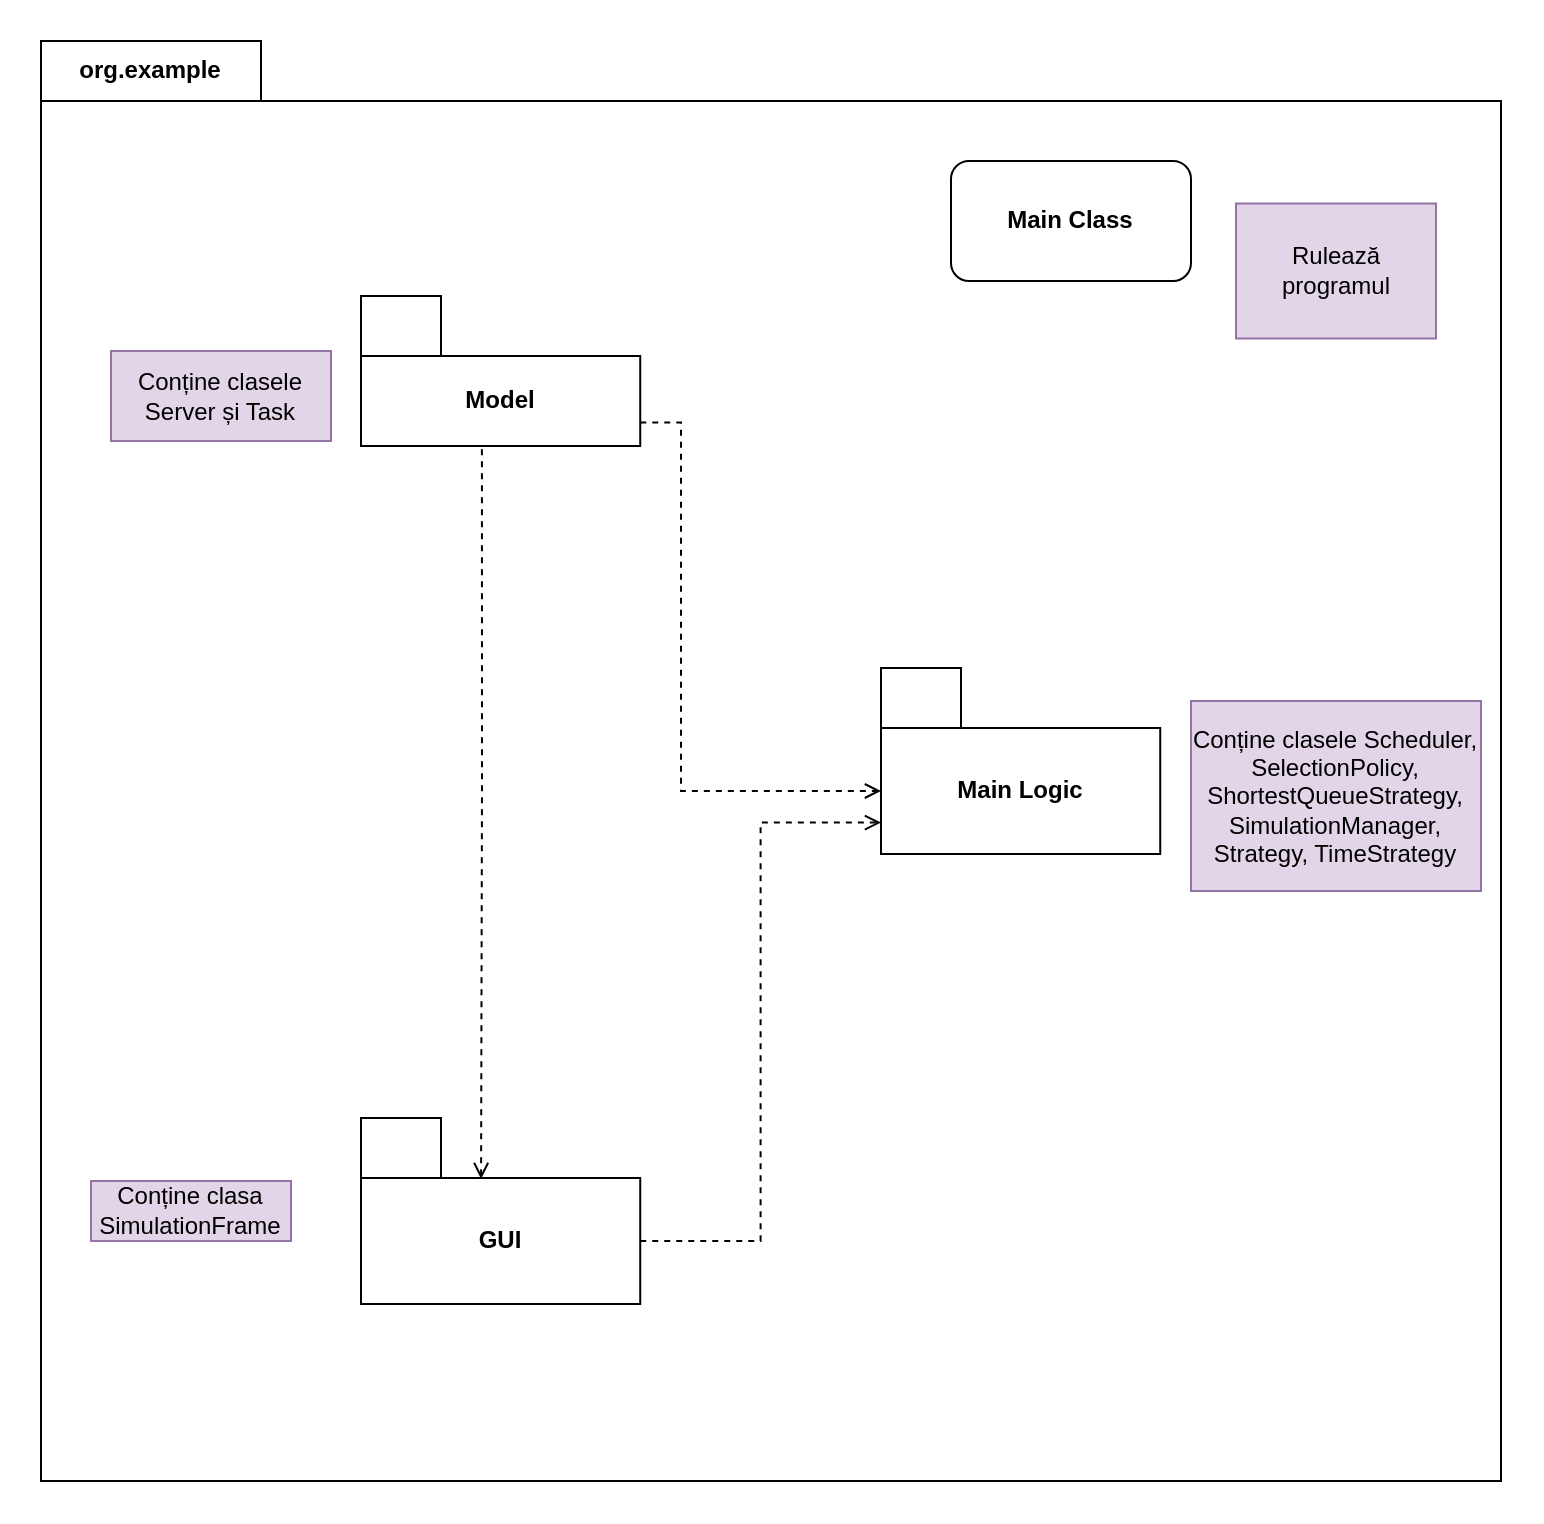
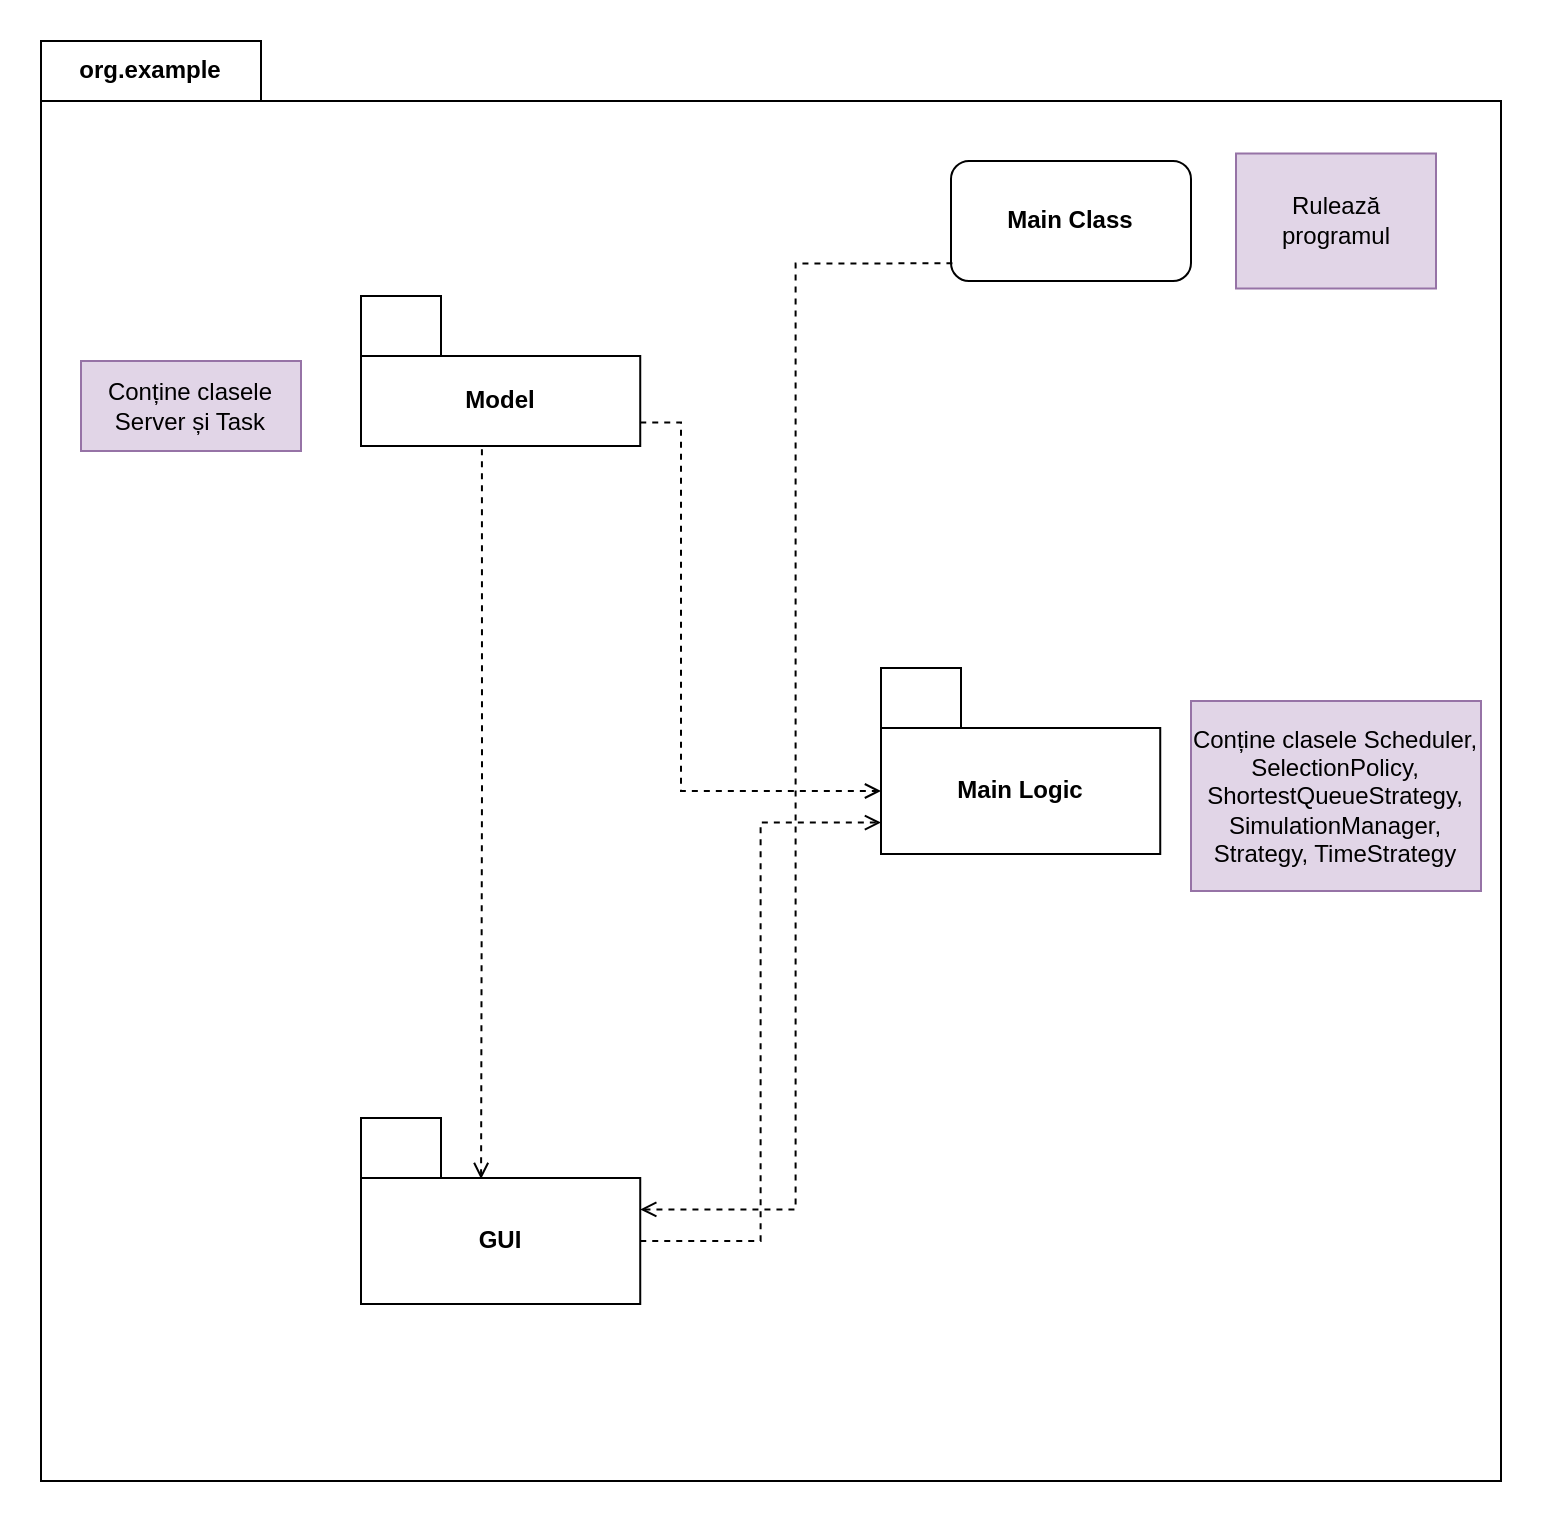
node "Rulează programul": moved (1336, 271) -> (1336, 221)
node "Conține clasele Server și Task": moved (221, 396) -> (191, 406)
edge "Main Class" -> "GUI": added
node "Conține clasa SimulationFrame": removed
